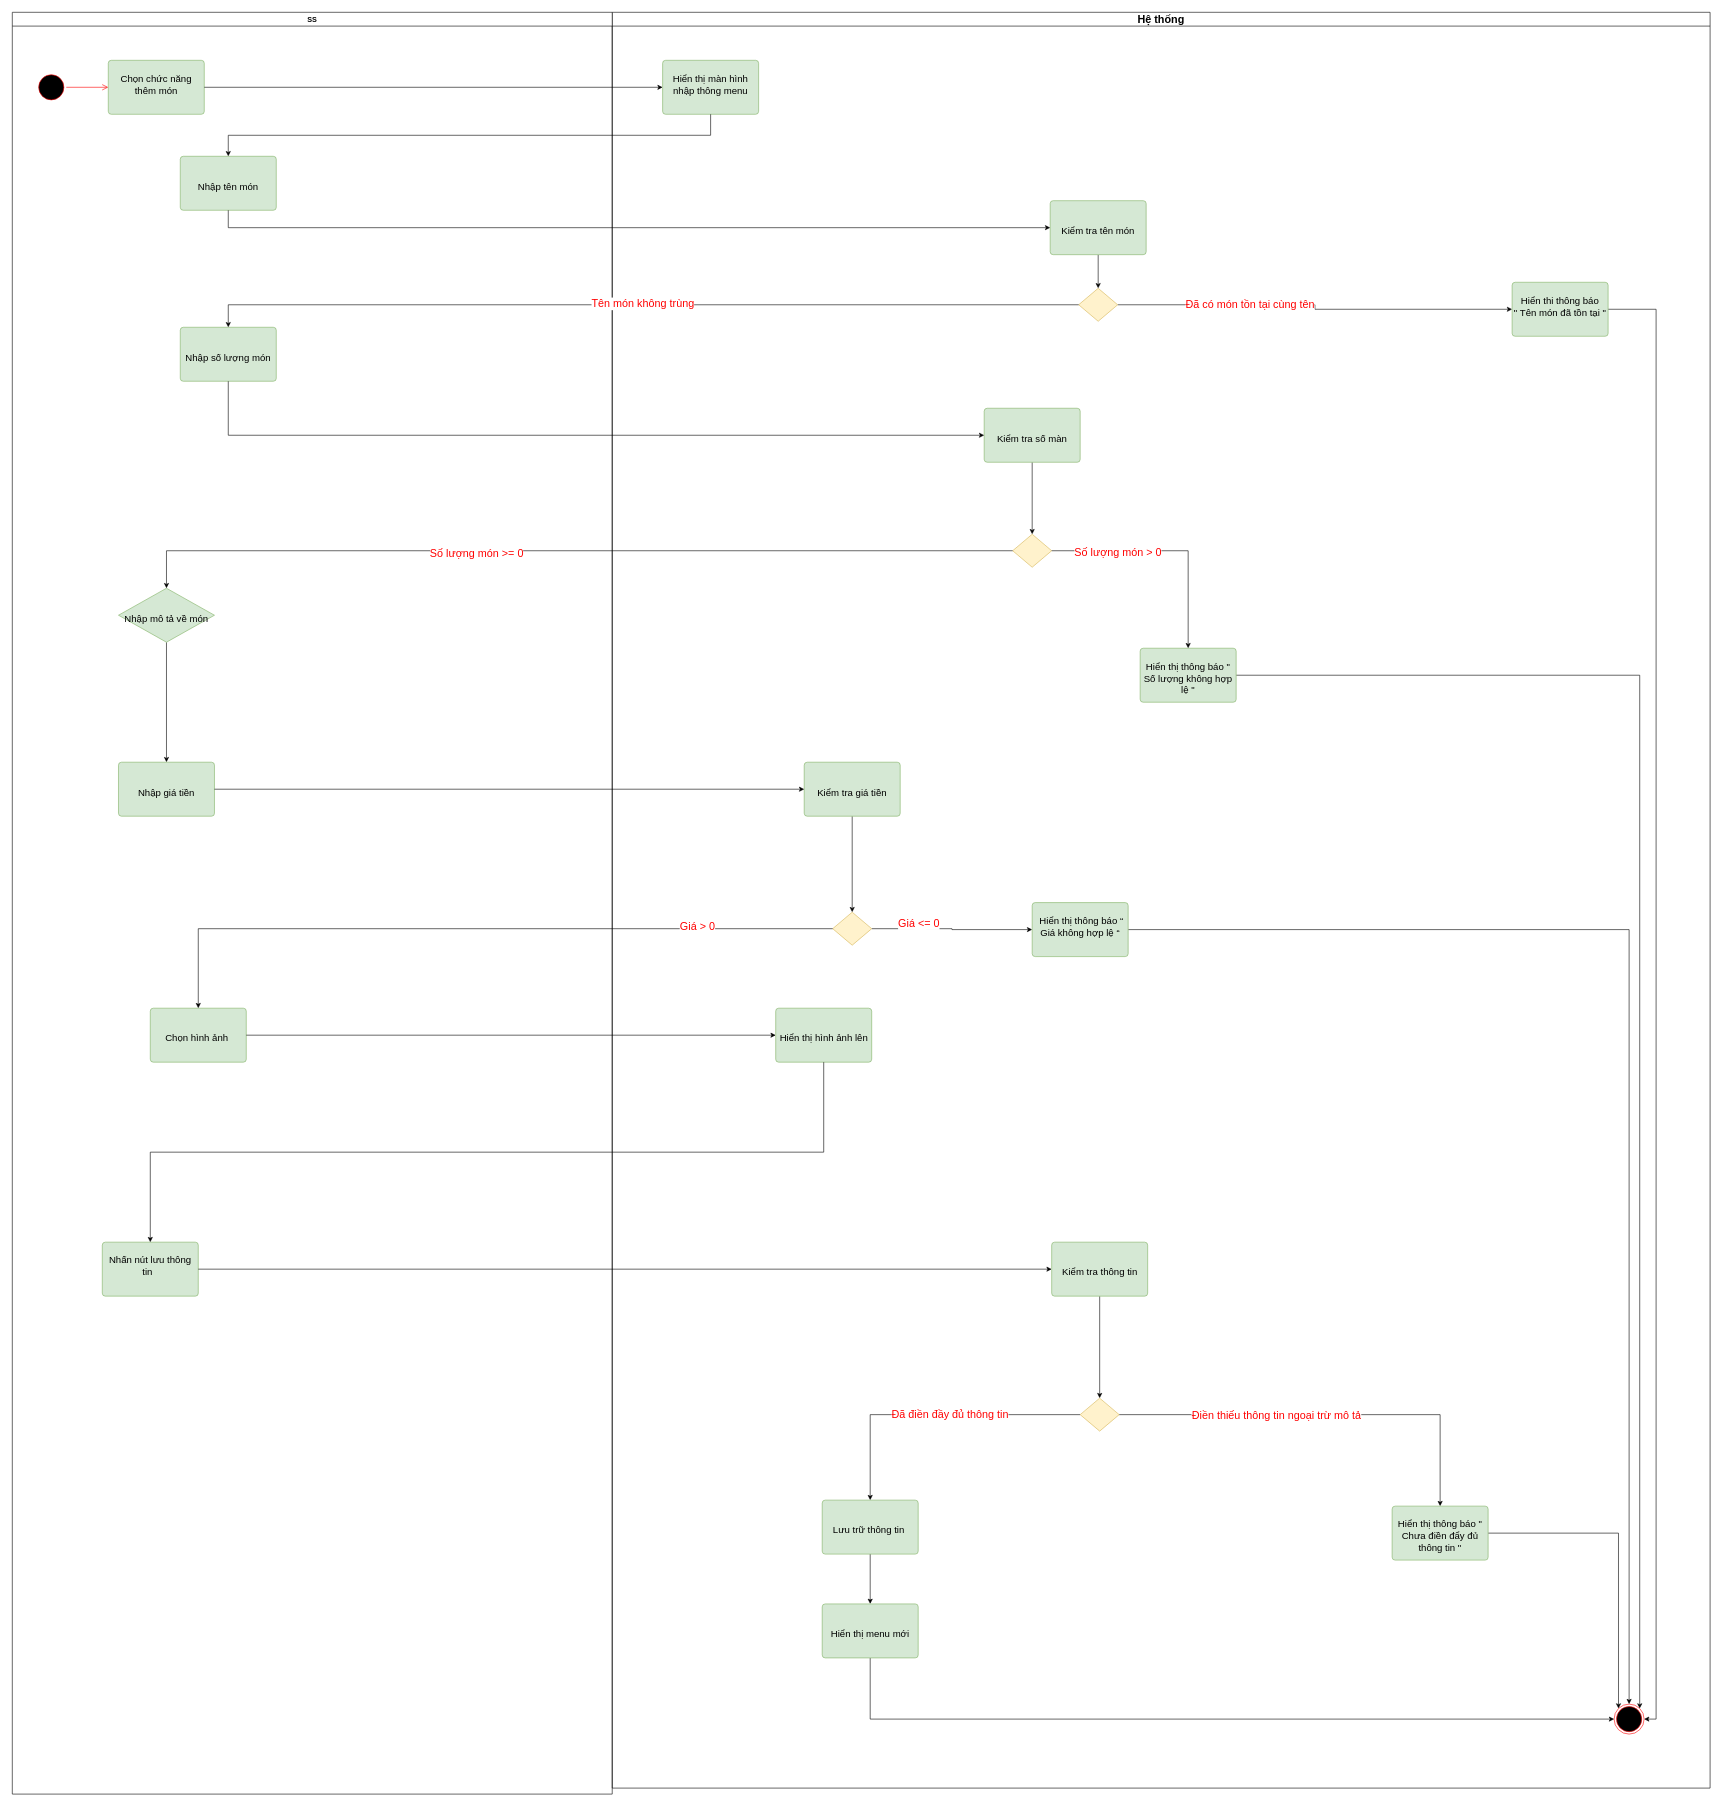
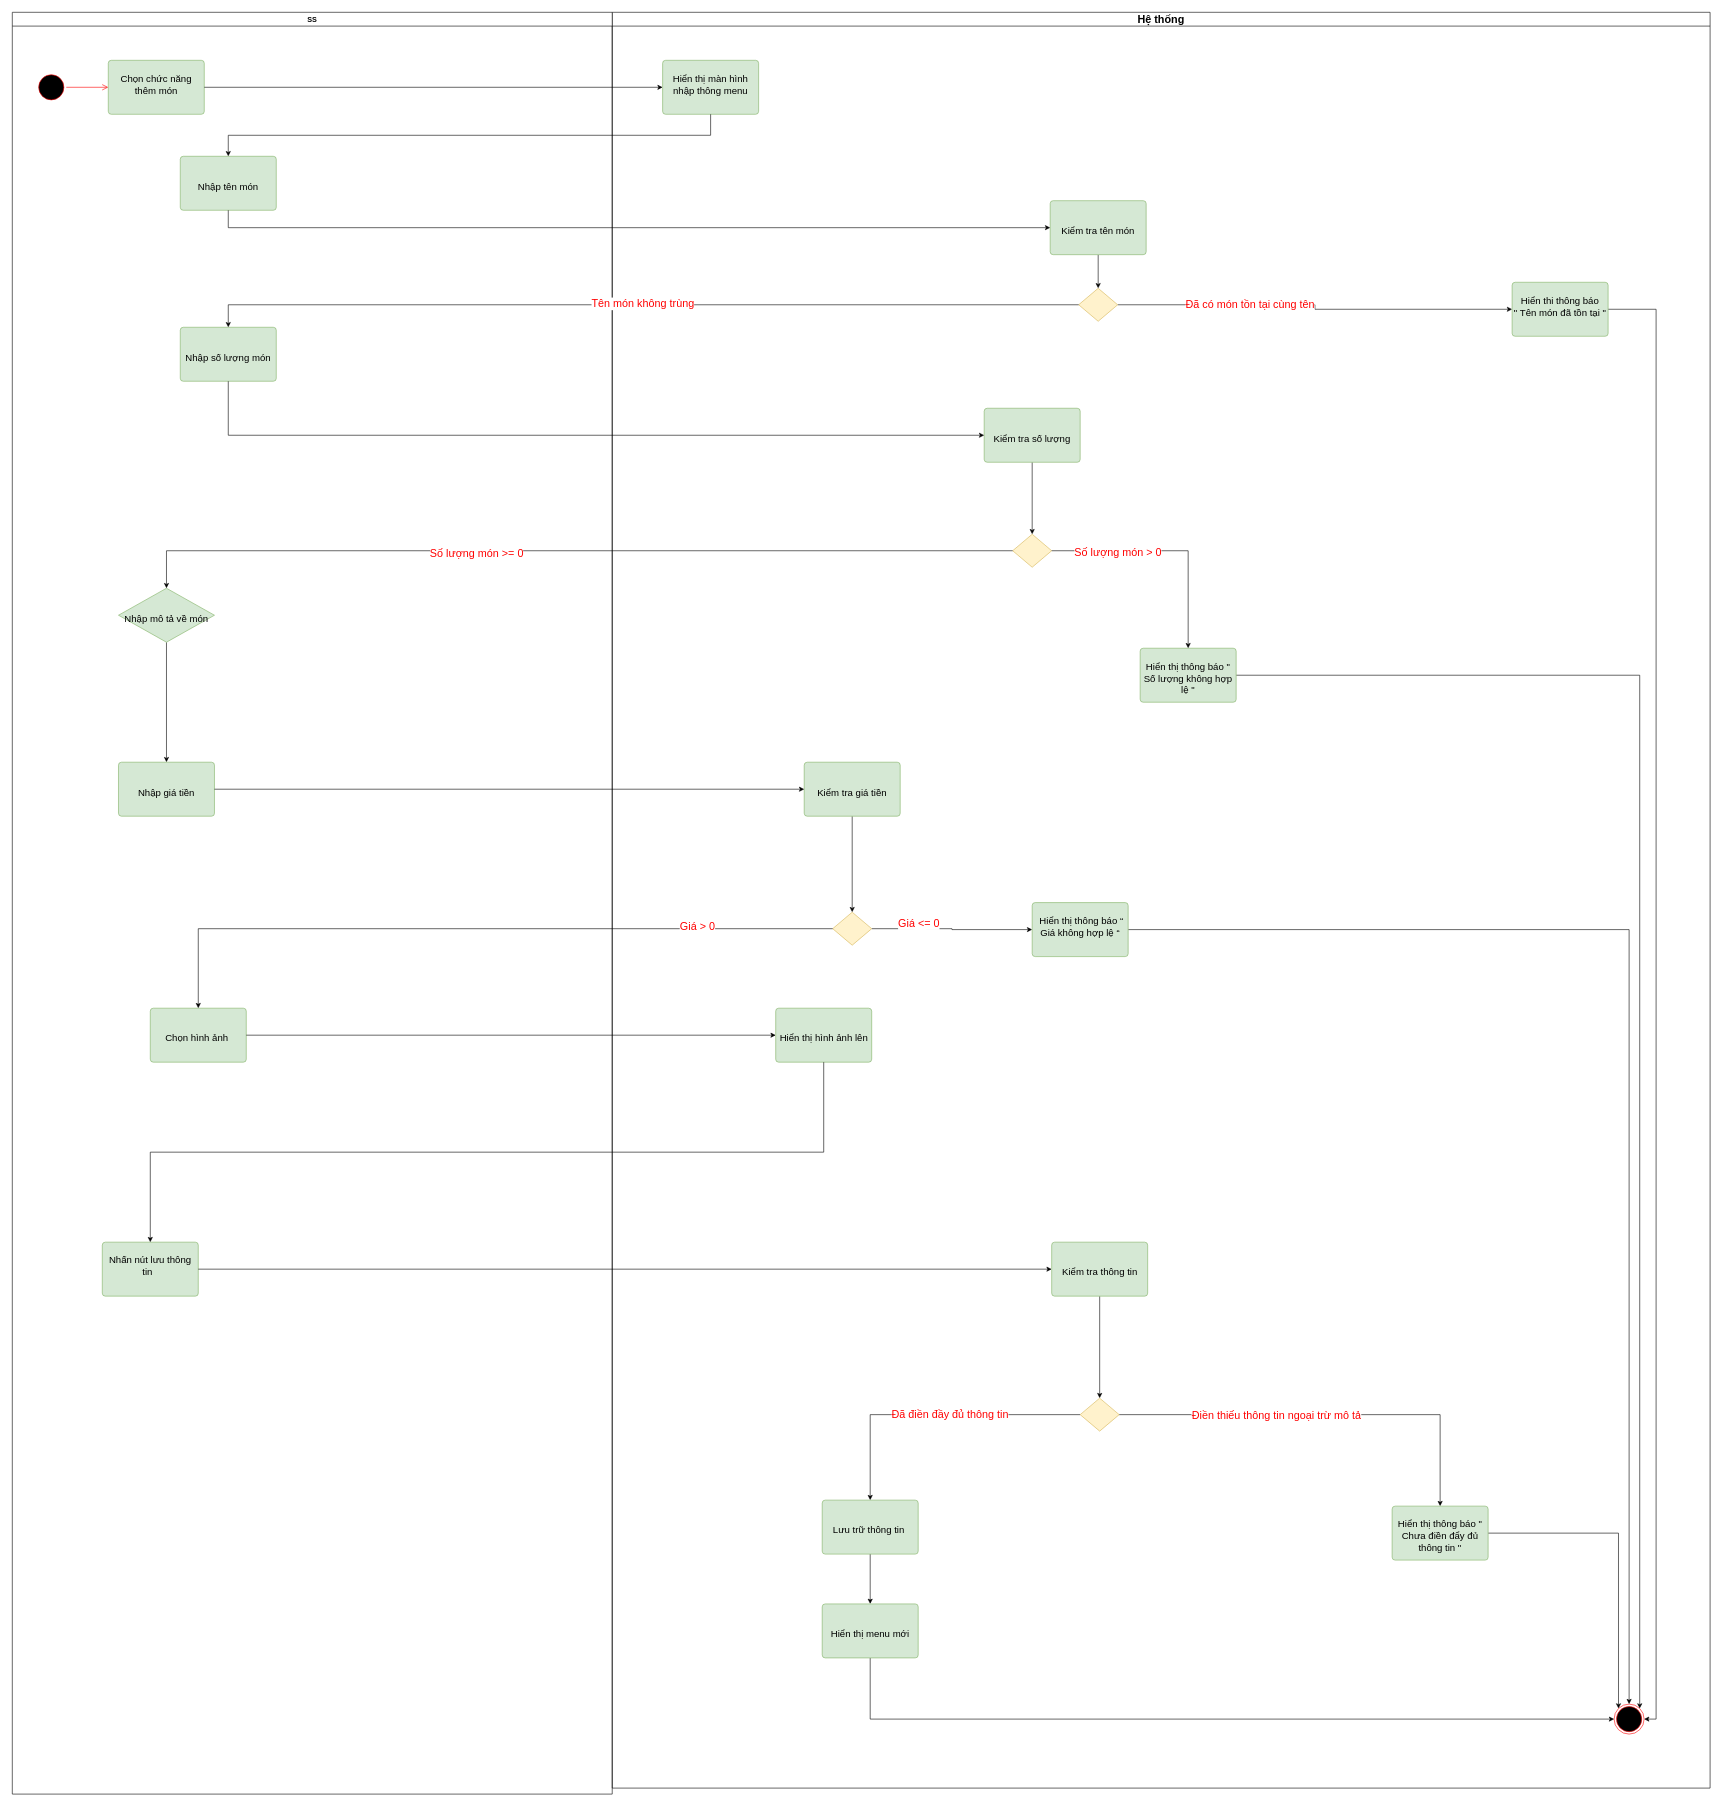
node "Kiểm tra số màn": label "Kiểm tra số màn" -> "Kiểm tra số lượng"
